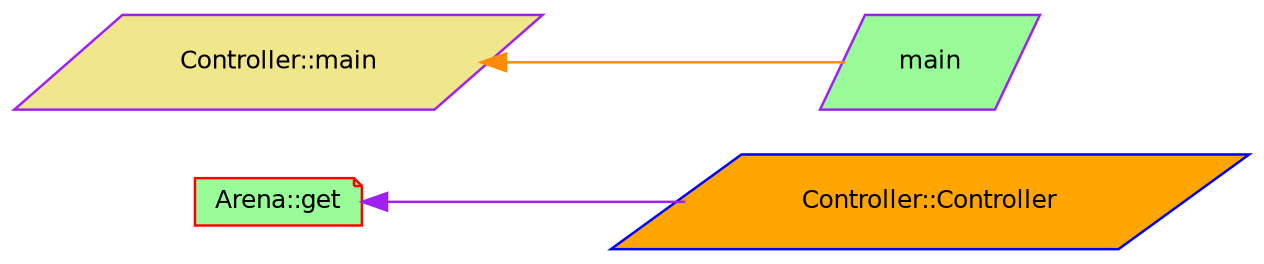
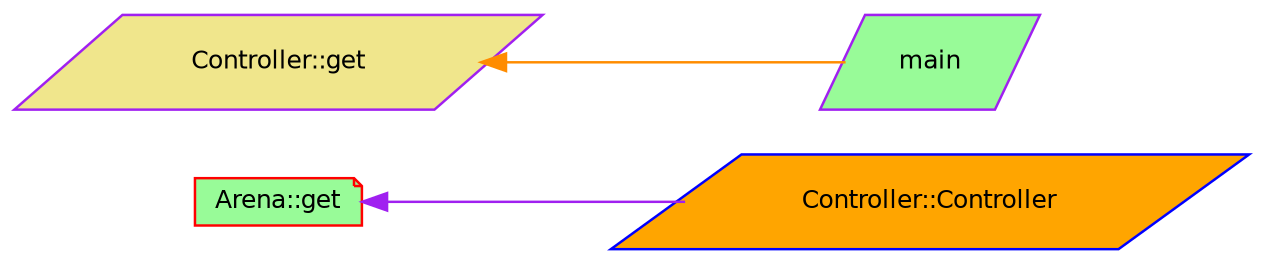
node "Controller::main": label "Controller::main" -> "Controller::get"
